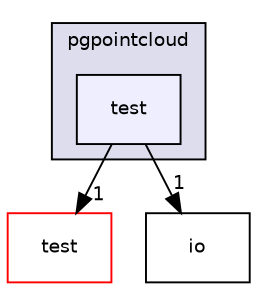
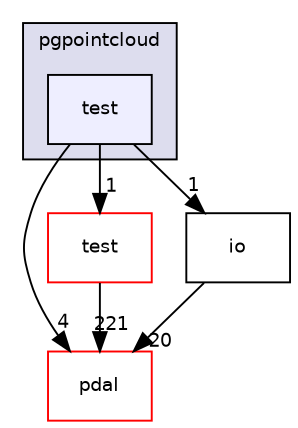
node "pdal": added
